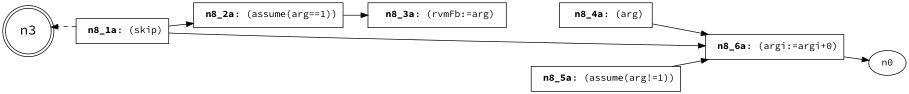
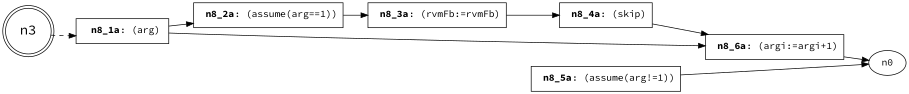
node "n8_3a": text ": (rvmFb:=arg)" -> ": (rvmFb:=rvmFb)"
node "n8_4a": text ": (arg)" -> ": (skip)"
edge "n8_3a" -> "n8_4a": added
edge "n8_1a" -> "n3": reversed
node "n8_1a": text ": (skip)" -> ": (arg)"
node "n8_6a": text ": (argi:=argi+0)" -> ": (argi:=argi+1)"
edge "n8_5a" -> "n8_6a": now "n8_5a" -> "n0"
